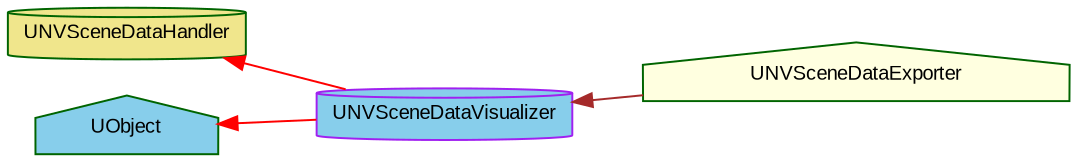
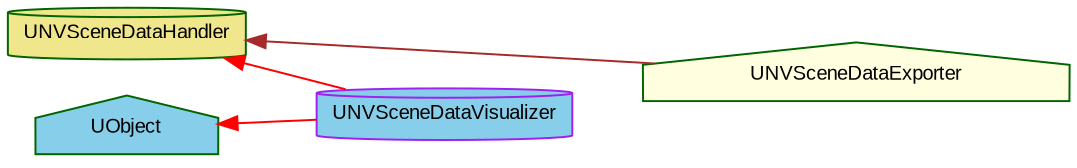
edge "UNVSceneDataExporter" -> "UNVSceneDataVisualizer": now "UNVSceneDataExporter" -> "UNVSceneDataHandler"
